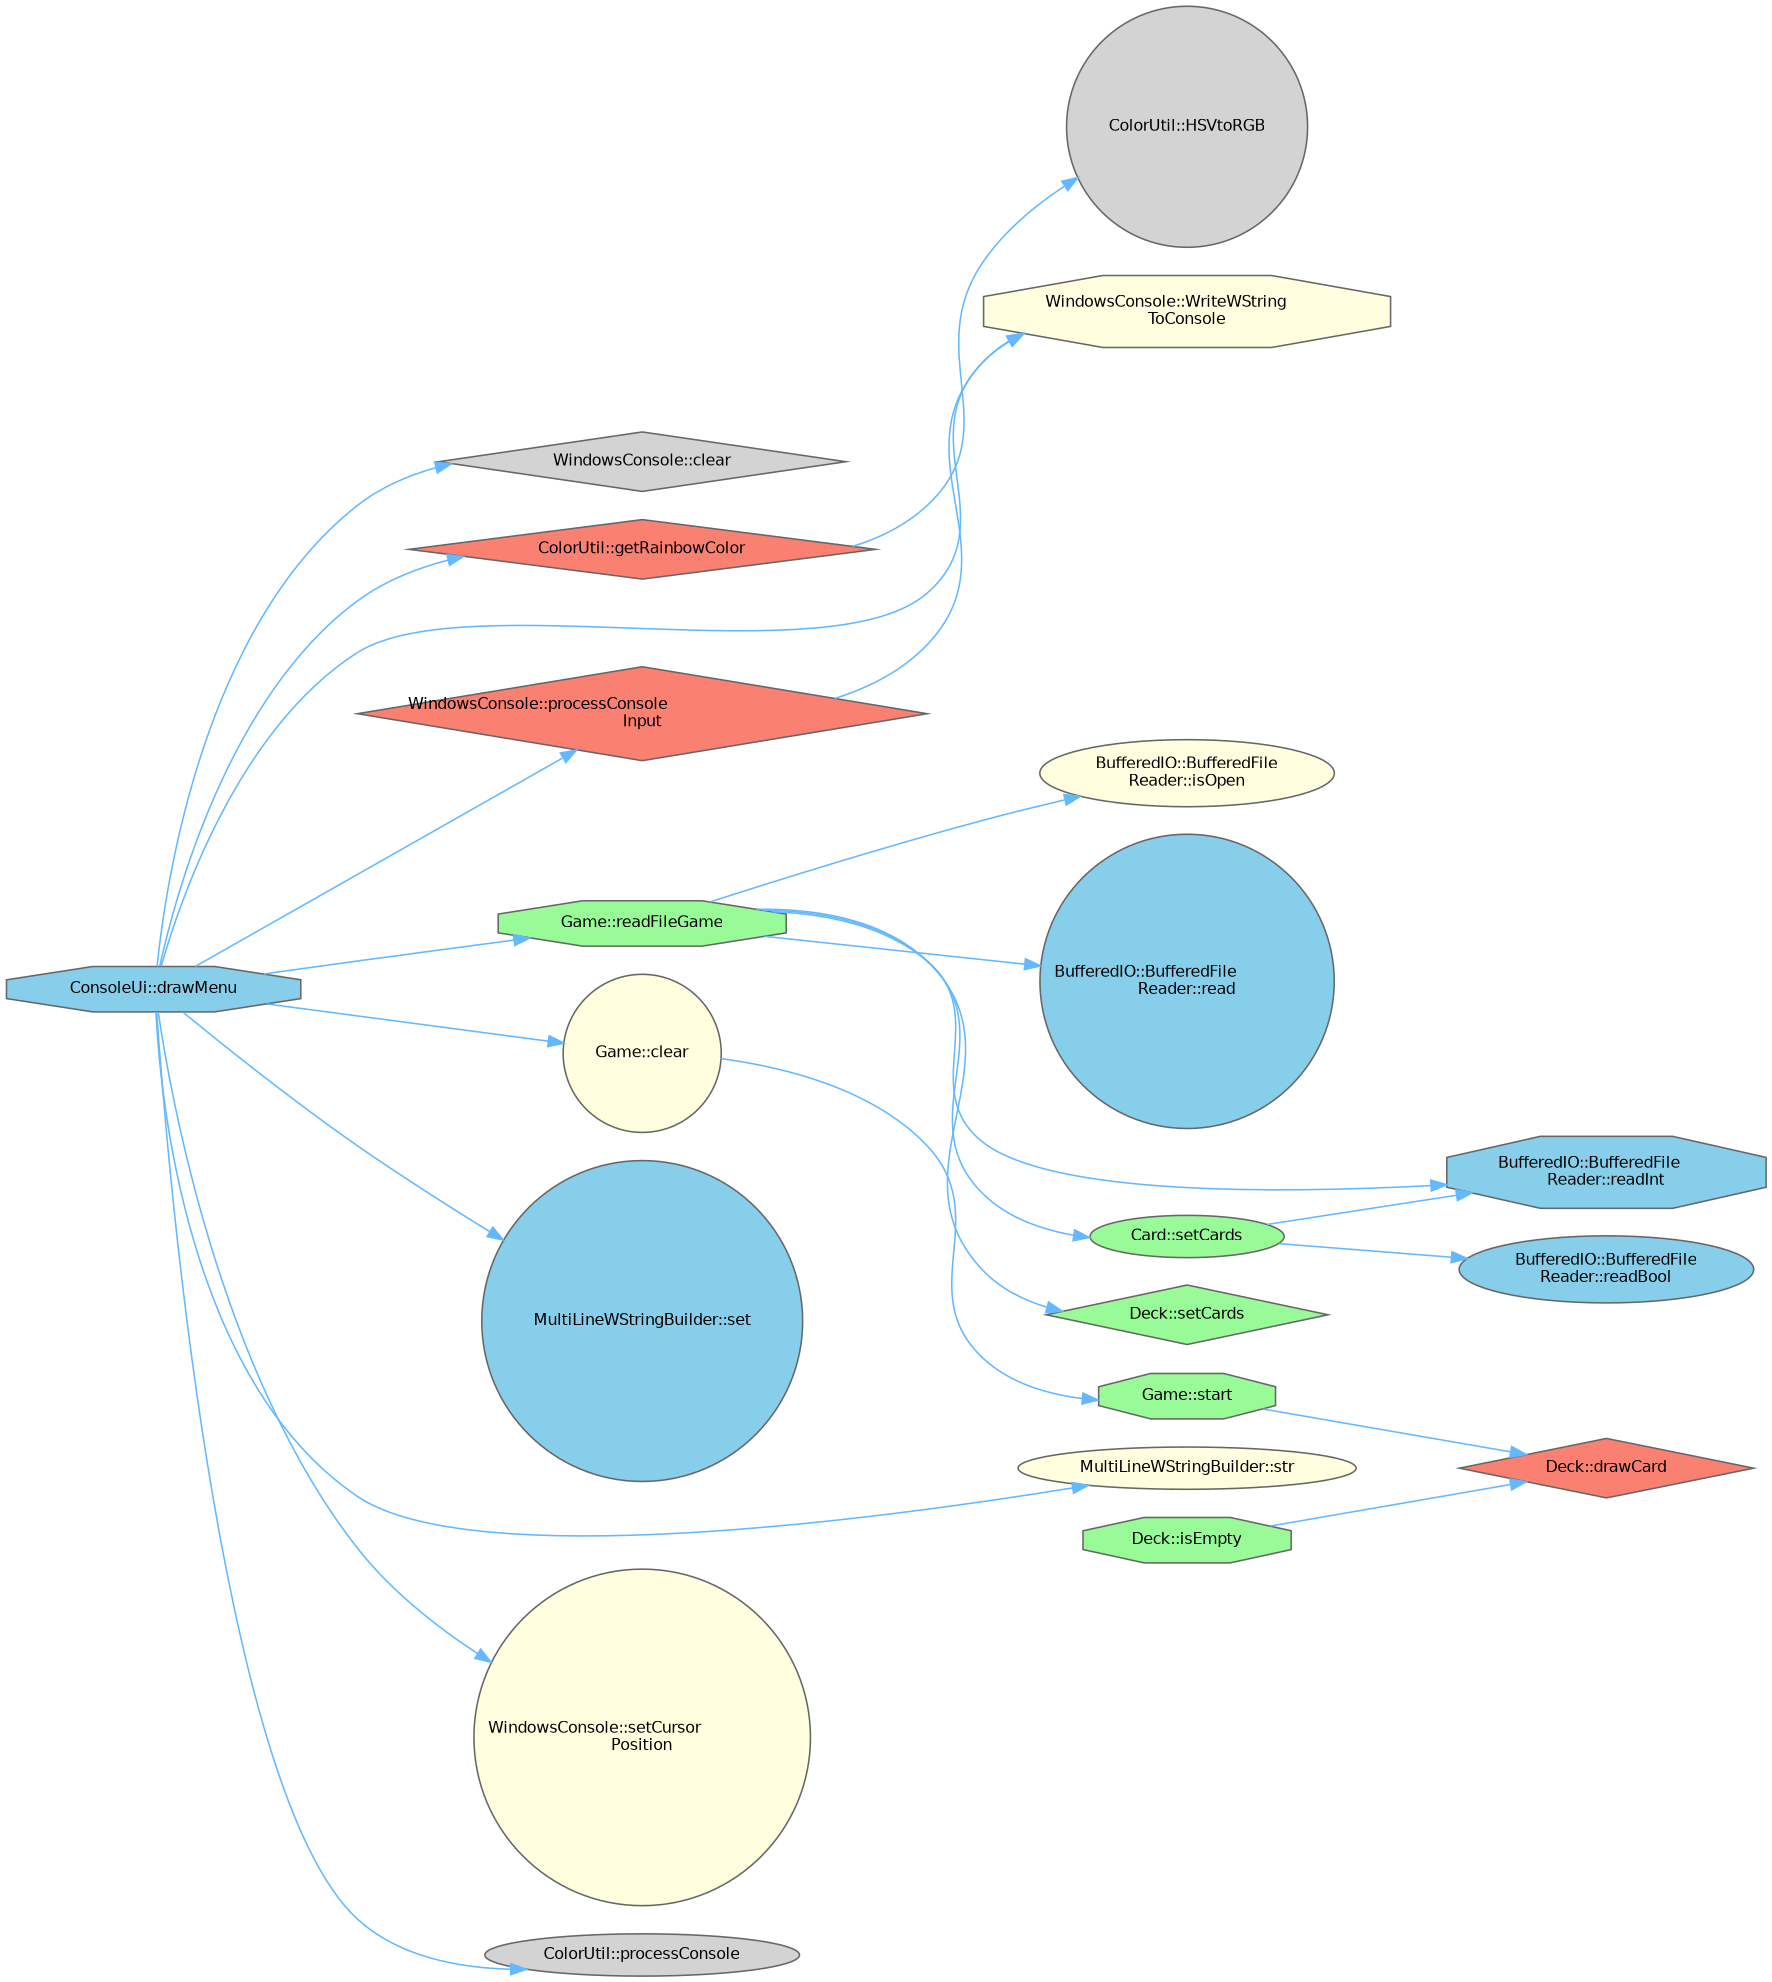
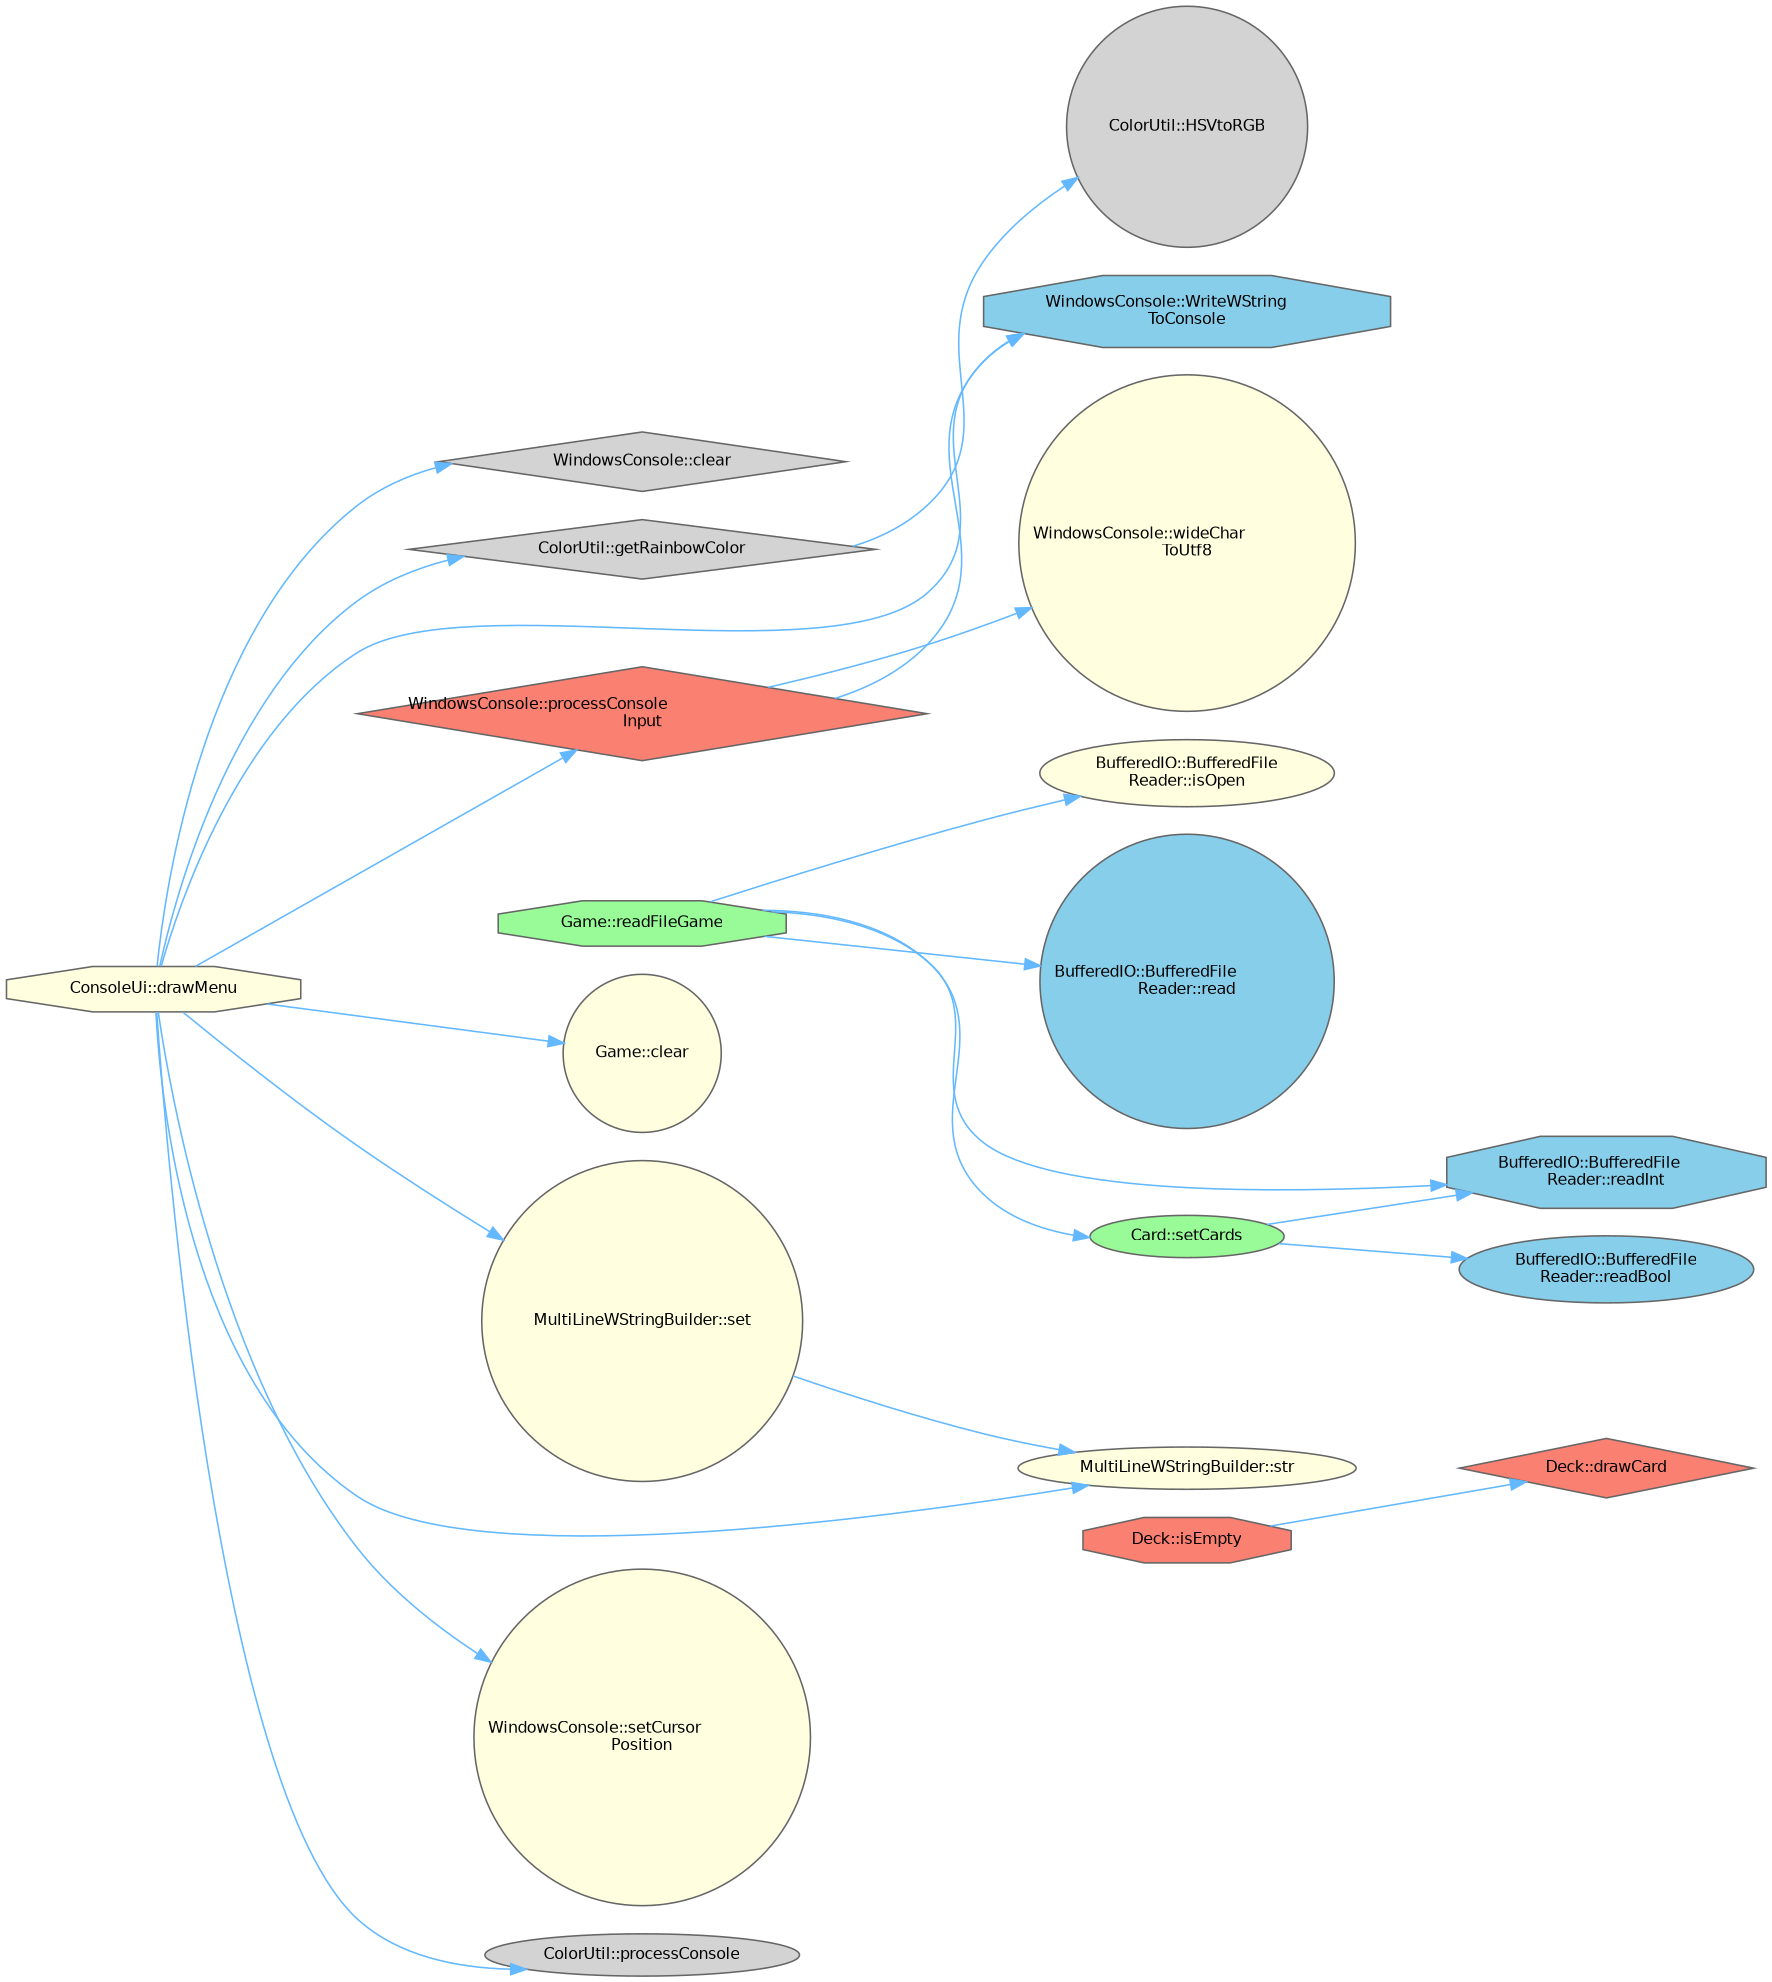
node "WindowsConsole::WriteWString ToConsole": fillcolor lightyellow -> skyblue
node "WindowsConsole::wideChar ToUtf8": added
node "ColorUtil::getRainbowColor": fillcolor salmon -> lightgrey
edge "ConsoleUi::drawMenu" -> "Game::readFileGame": removed
node "ConsoleUi::drawMenu": fillcolor skyblue -> lightyellow
node "Deck::setCards": removed
node "MultiLineWStringBuilder::set": fillcolor skyblue -> lightyellow
node "Game::start": removed
edge "MultiLineWStringBuilder::set" -> "MultiLineWStringBuilder::str": added
node "Deck::isEmpty": fillcolor palegreen -> salmon
